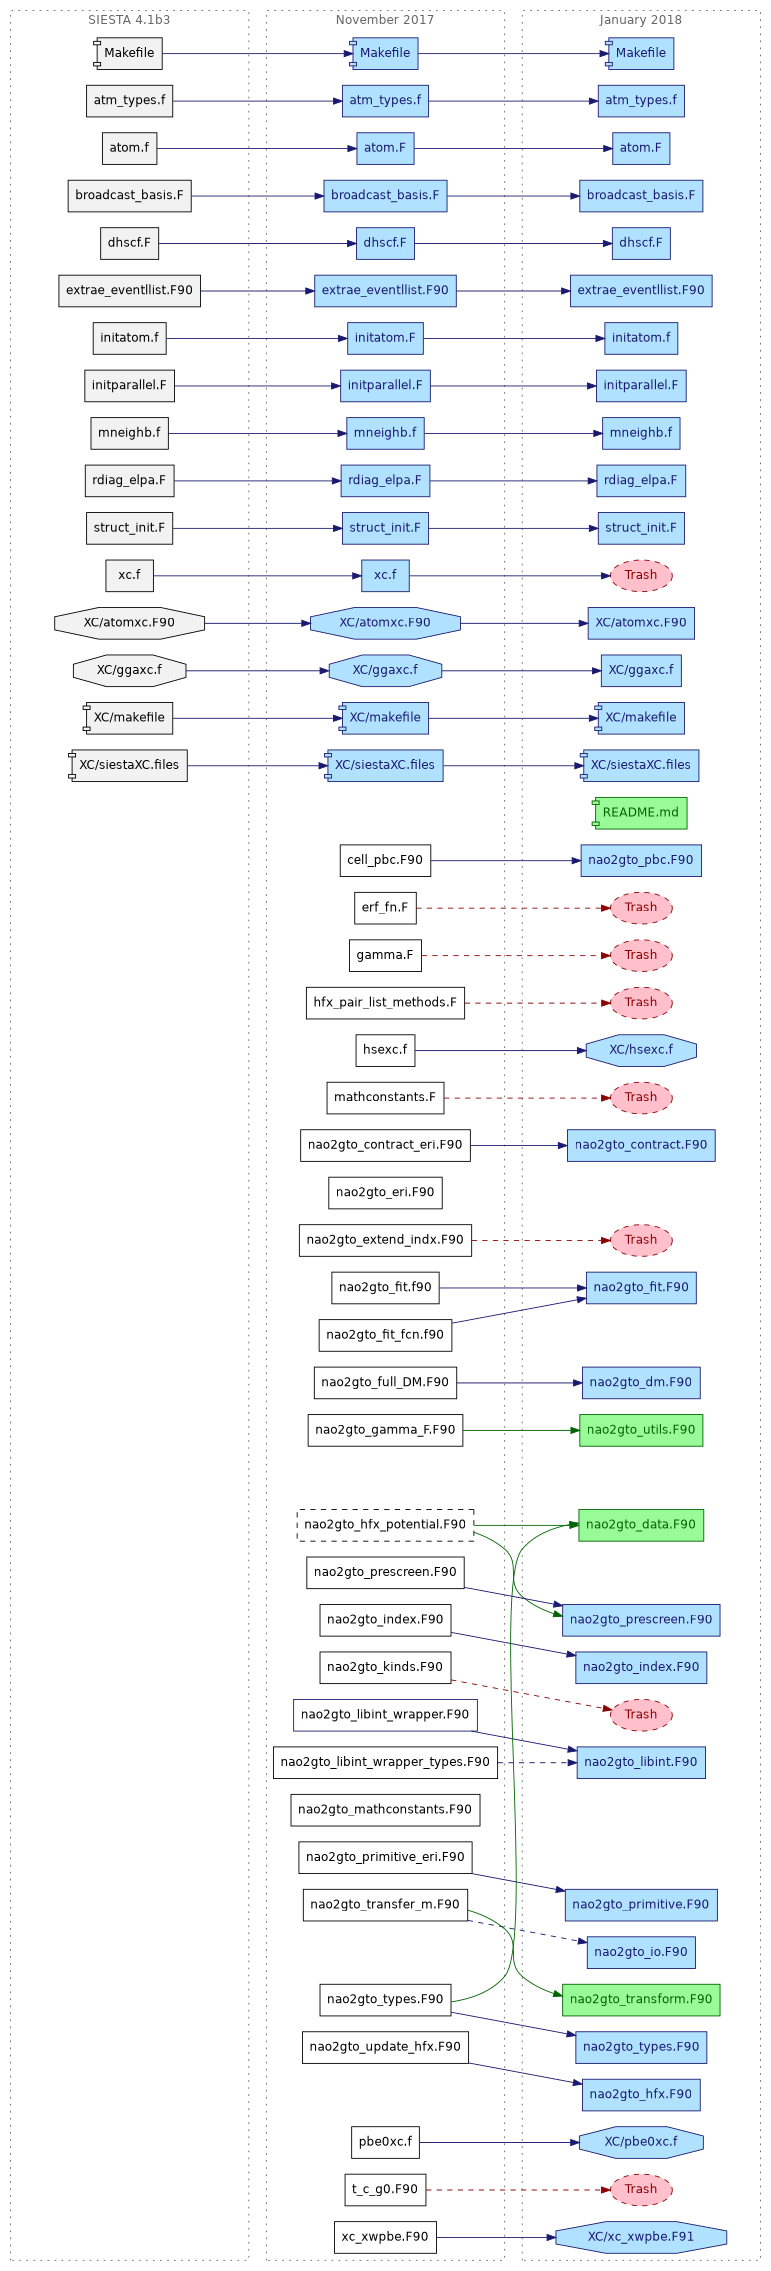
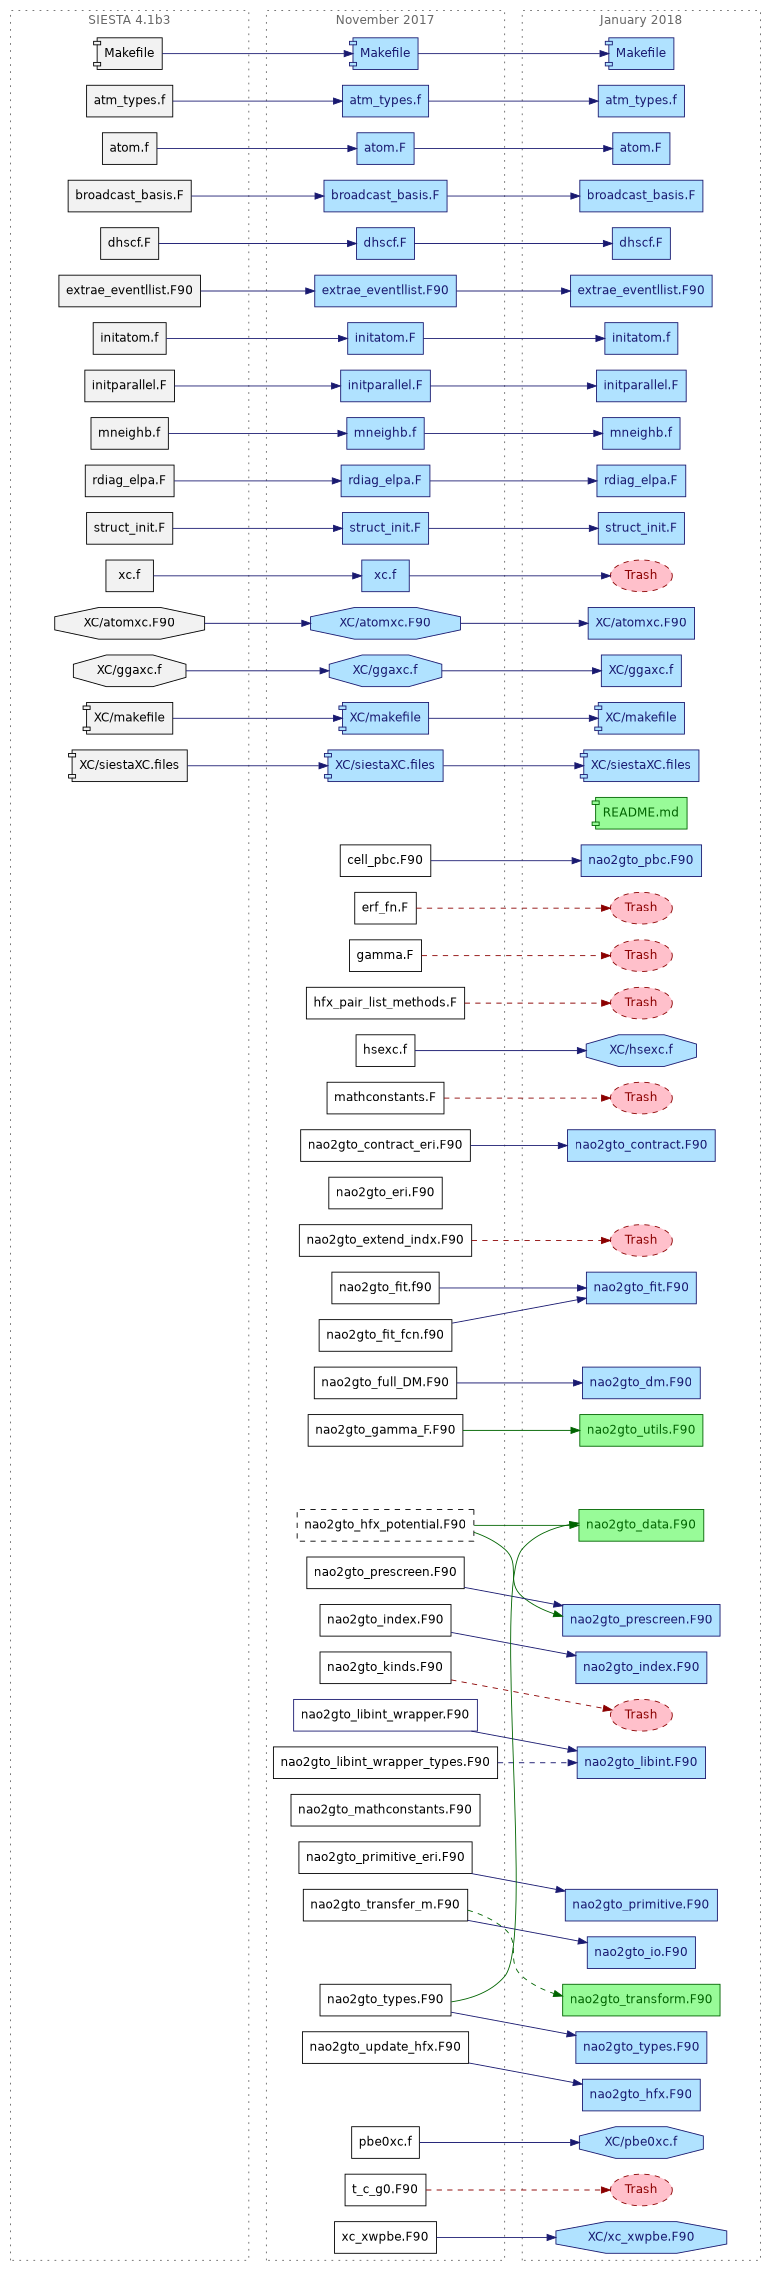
edge "nao2gto_transfer_m.F90" -> "nao2gto_io.F90": style dashed -> solid
edge "nao2gto_transfer_m.F90" -> "nao2gto_transform.F90": style solid -> dashed
node "XC/xc_xwpbe.F91": label "XC/xc_xwpbe.F91" -> "XC/xc_xwpbe.F90"
